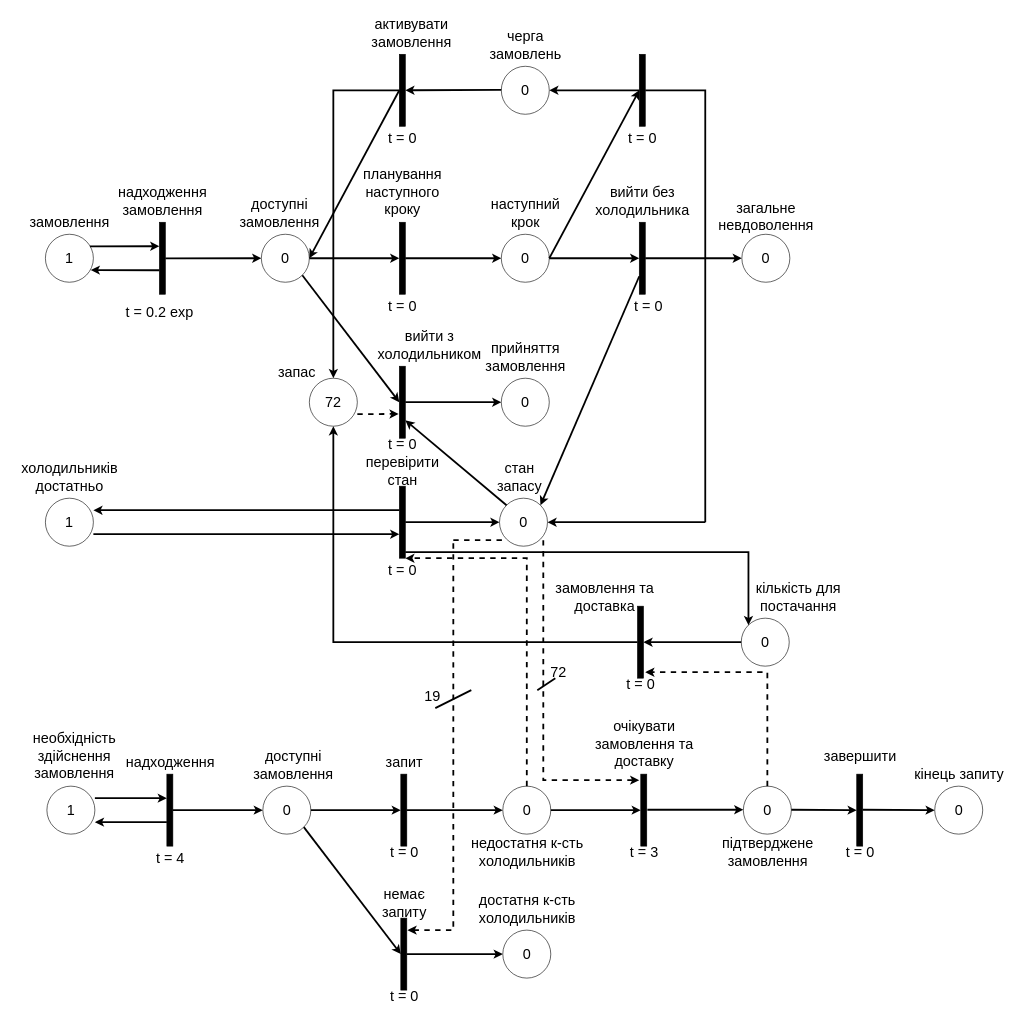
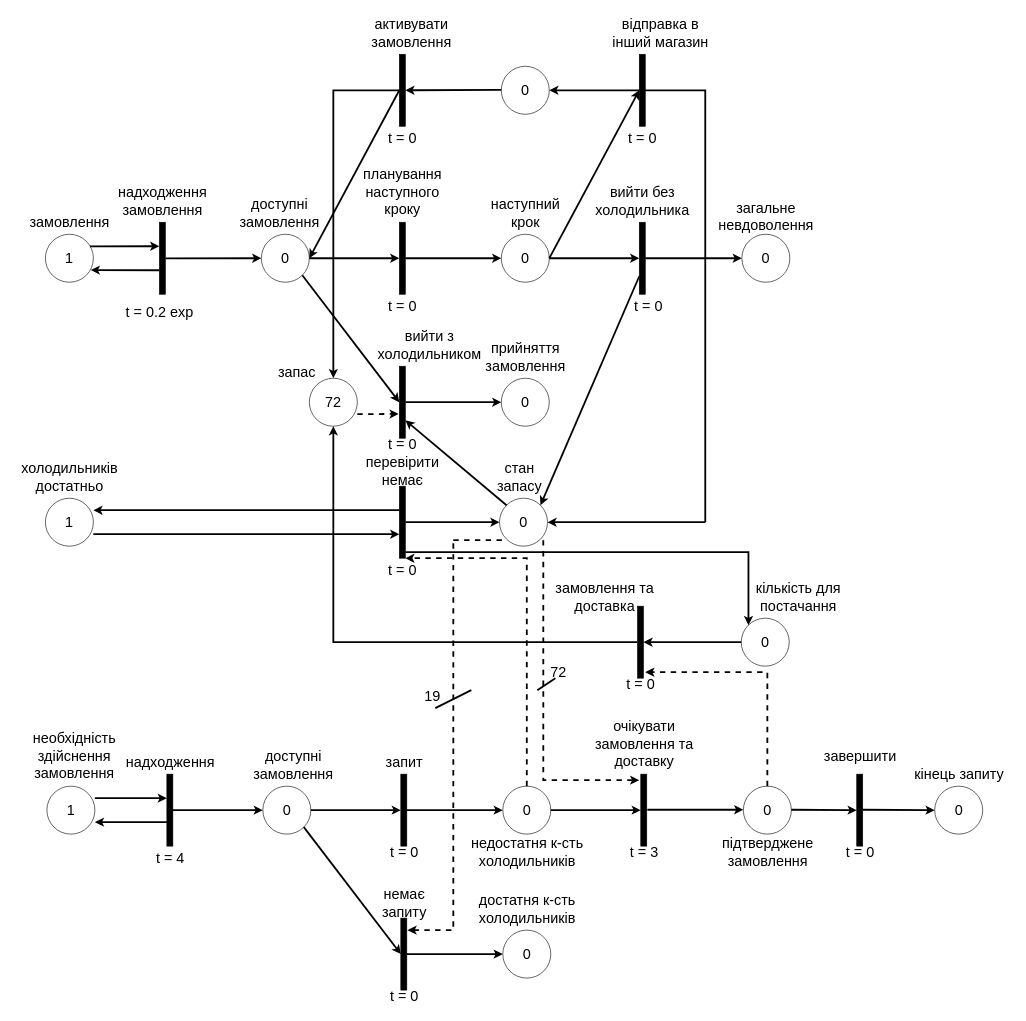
node "відправка в інший магазин": added
node "черга замовлень": removed
node "перевірити стан": label "перевірити стан" -> "перевірити немає"
